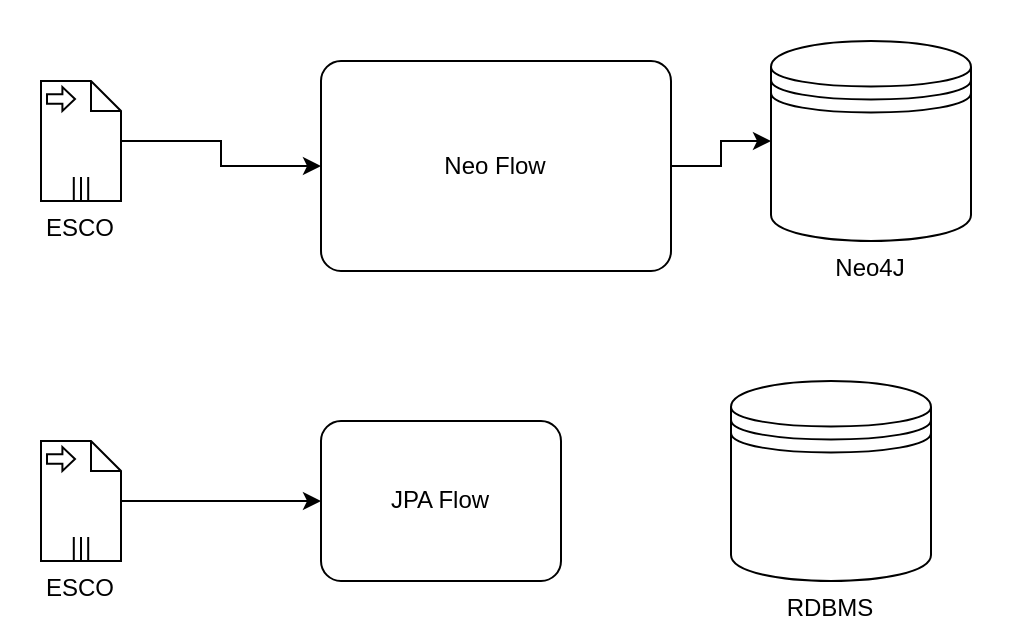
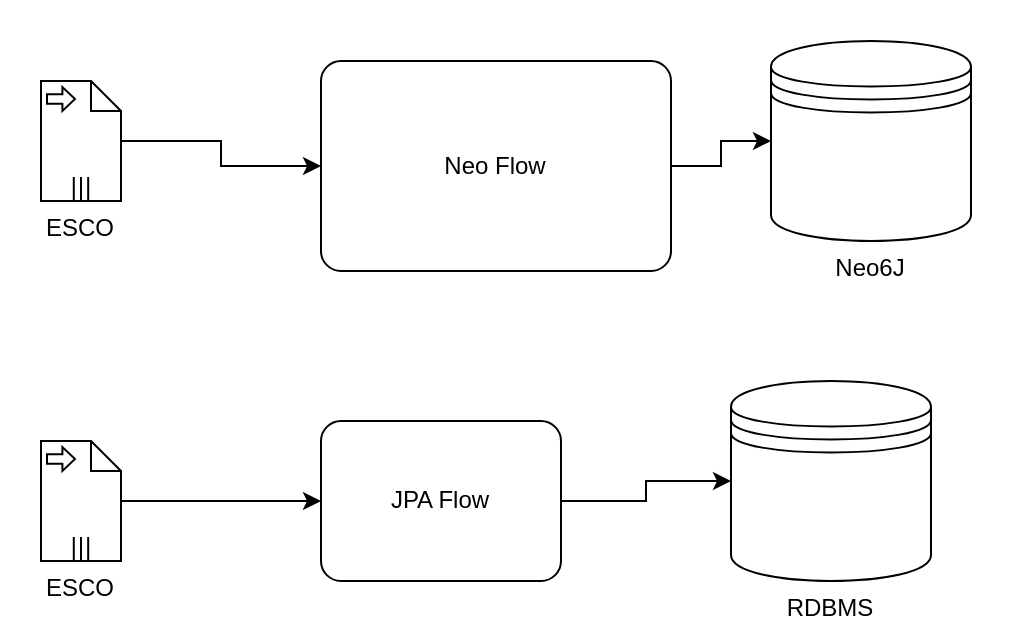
node "Neo4J": label "Neo4J" -> "Neo6J"
edge "JPA Flow" -> "RDBMS": added
